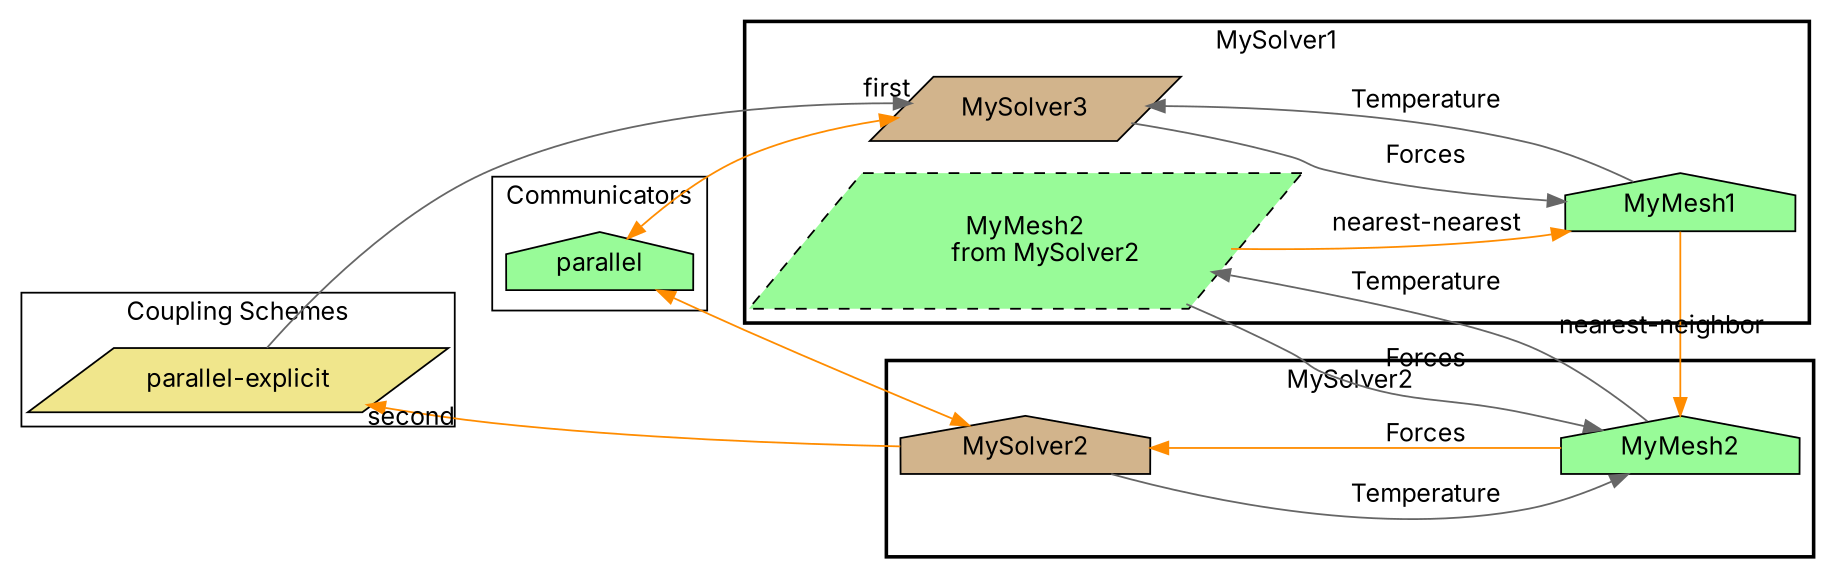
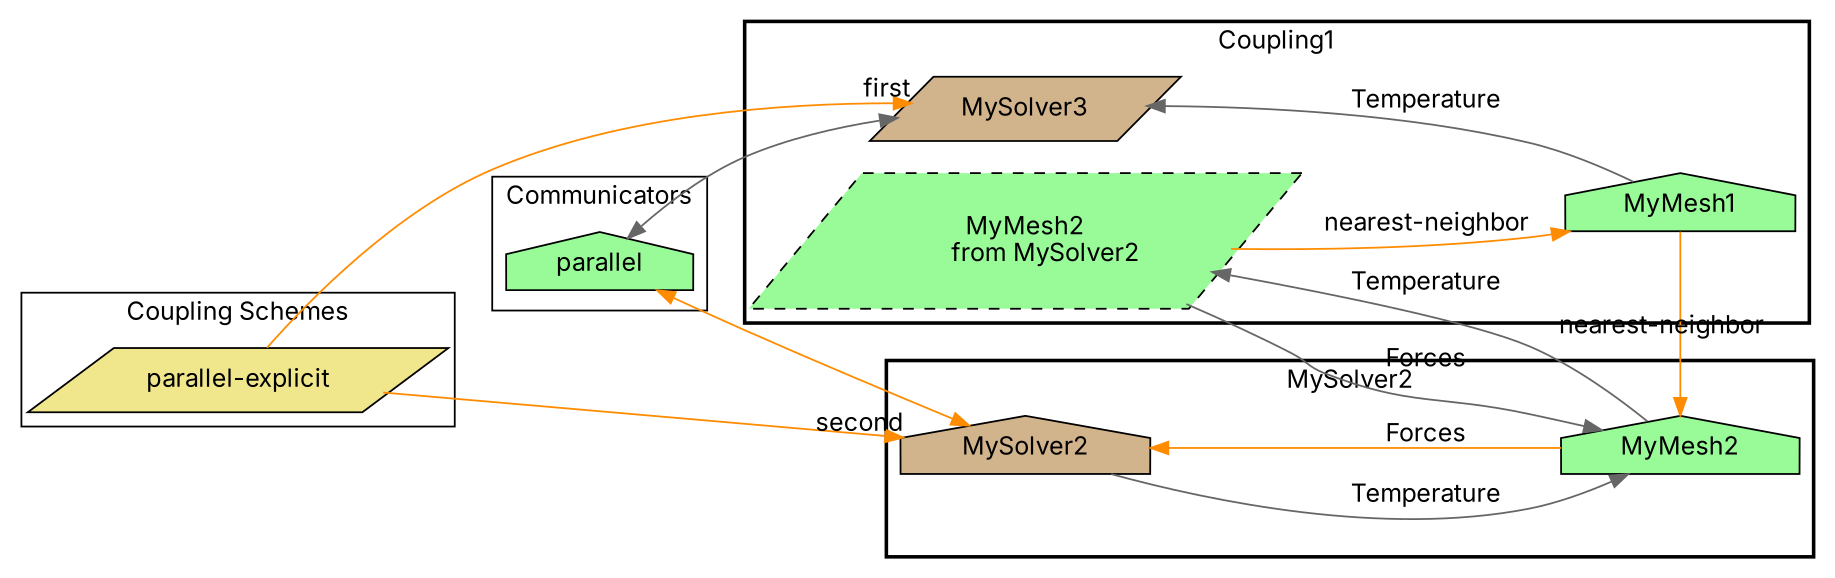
cluster "MySolver1": label "MySolver1" -> "Coupling1"
edge "parallel-explicit" -> "MySolver3": color gray40 -> darkorange
edge "MySolver3" -- "parallel": color darkorange -> gray40
edge "MySolver3" -> "MyMesh1": removed, label "Forces"
edge "MyMesh2 from MySolver2" -> "MyMesh1": label "nearest-nearest" -> "nearest-neighbor"
edge "MySolver2" -> "parallel-explicit": reversed
